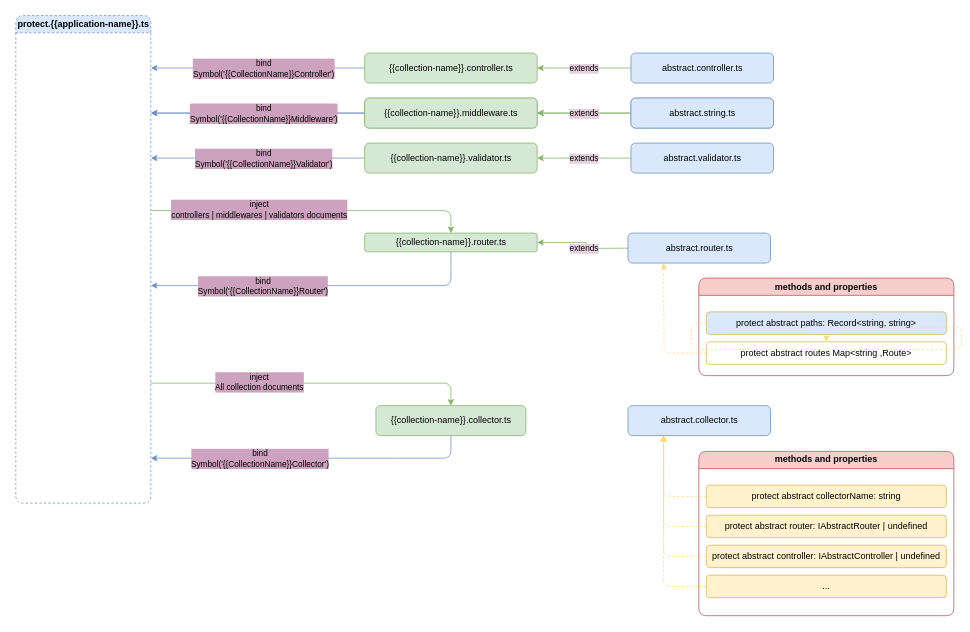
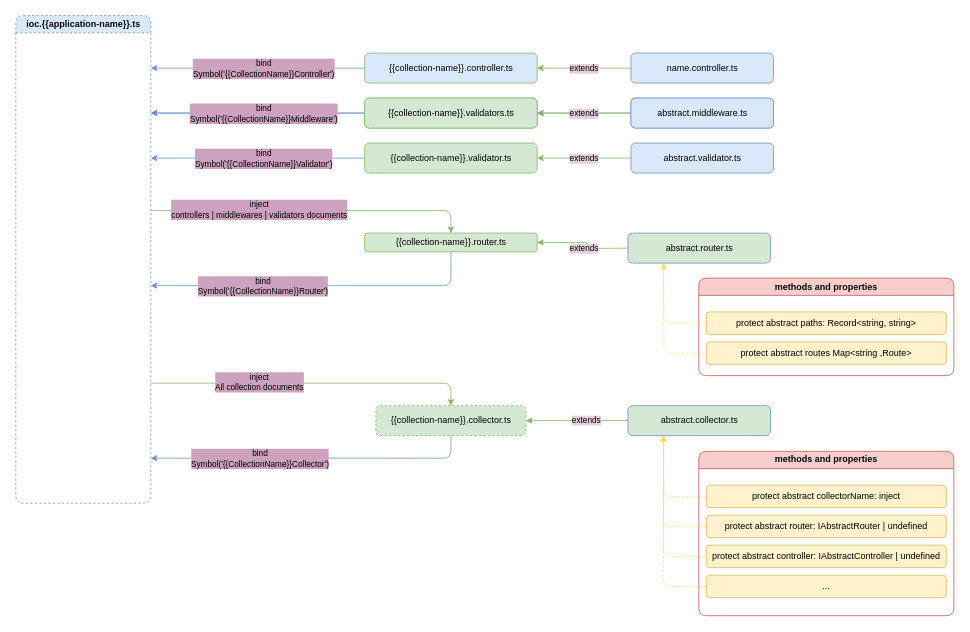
node "protect.{{application-name}}.ts": label "protect.{{application-name}}.ts" -> "ioc.{{application-name}}.ts"
node "{{collection-name}}.controller.ts": fillcolor #d5e8d4 -> #dae8fc
node "abstract.controller.ts": label "abstract.controller.ts" -> "name.controller.ts"
node "{{collection-name}}.middleware.ts": label "{{collection-name}}.middleware.ts" -> "{{collection-name}}.validators.ts"
node "abstract.string.ts": label "abstract.string.ts" -> "abstract.middleware.ts"
node "abstract.router.ts": fillcolor #dae8fc -> #d5e8d4
node "protect abstract paths: Record<string, string>": fillcolor #dae8fc -> #fff2cc
edge "protect abstract paths: Record<string, string>" -> "protect abstract routes Map<string ,Route>": now "protect abstract paths: Record<string, string>" -> "abstract.router.ts"
node "protect abstract routes Map<string ,Route>": fillcolor #ffffff -> #fff2cc
node "{{collection-name}}.collector.ts": style solid -> dashed
edge "abstract.collector.ts" -> "{{collection-name}}.collector.ts": added, label "extends"
node "abstract.collector.ts": fillcolor #dae8fc -> #d5e8d4
node "protect abstract collectorName: string": label "protect abstract collectorName: string" -> "protect abstract collectorName: inject"
